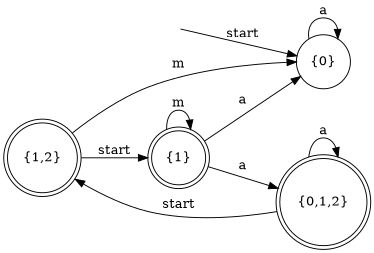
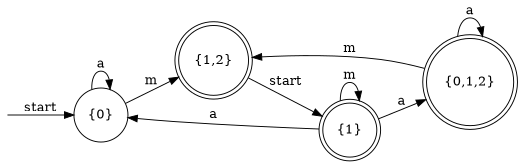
edge "{1,2}" -> "{0}": reversed
edge "{0,1,2}" -> "{1,2}": label "start" -> "m"
